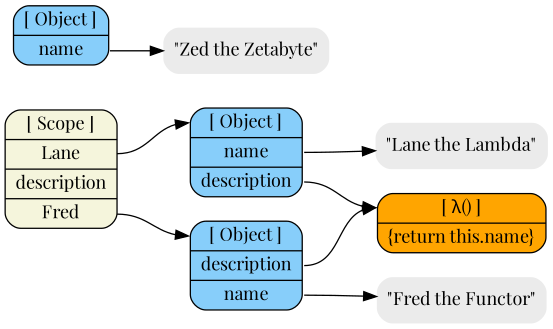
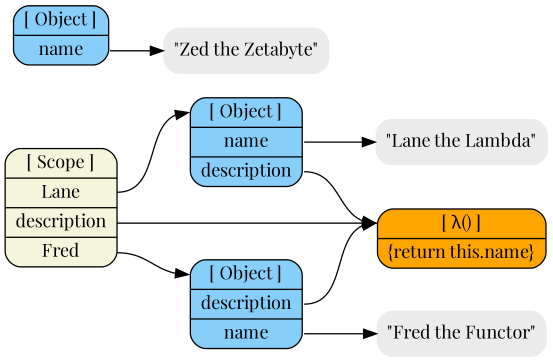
edge "[ Scope ]" -> "[ λ() ]": added
